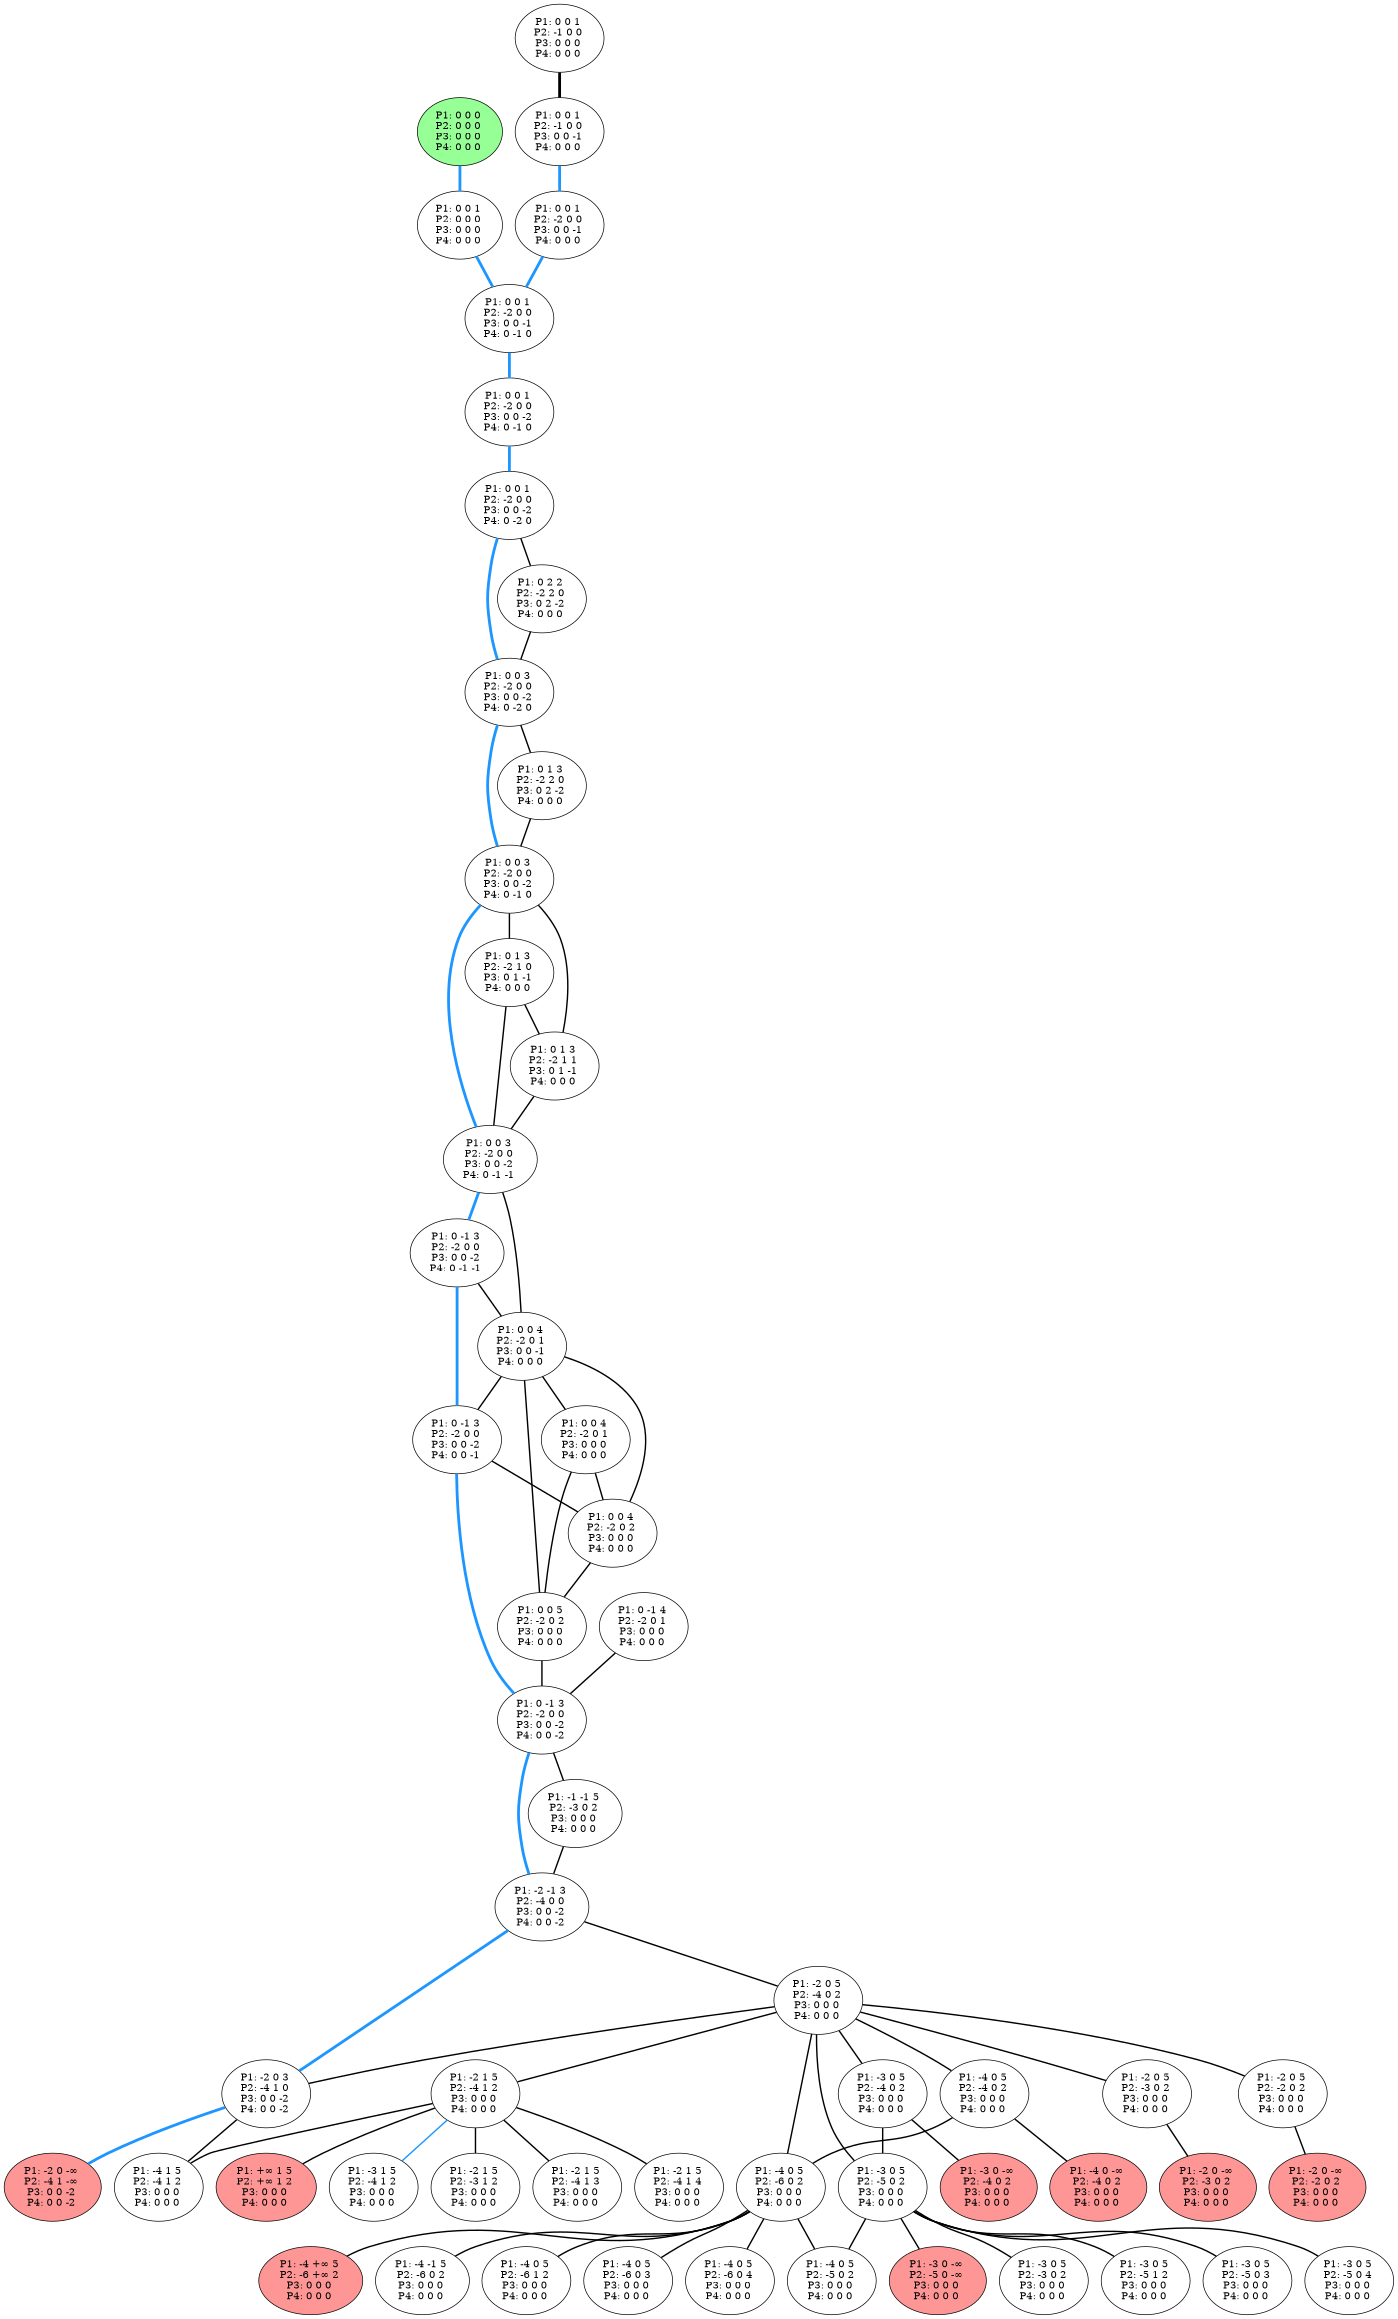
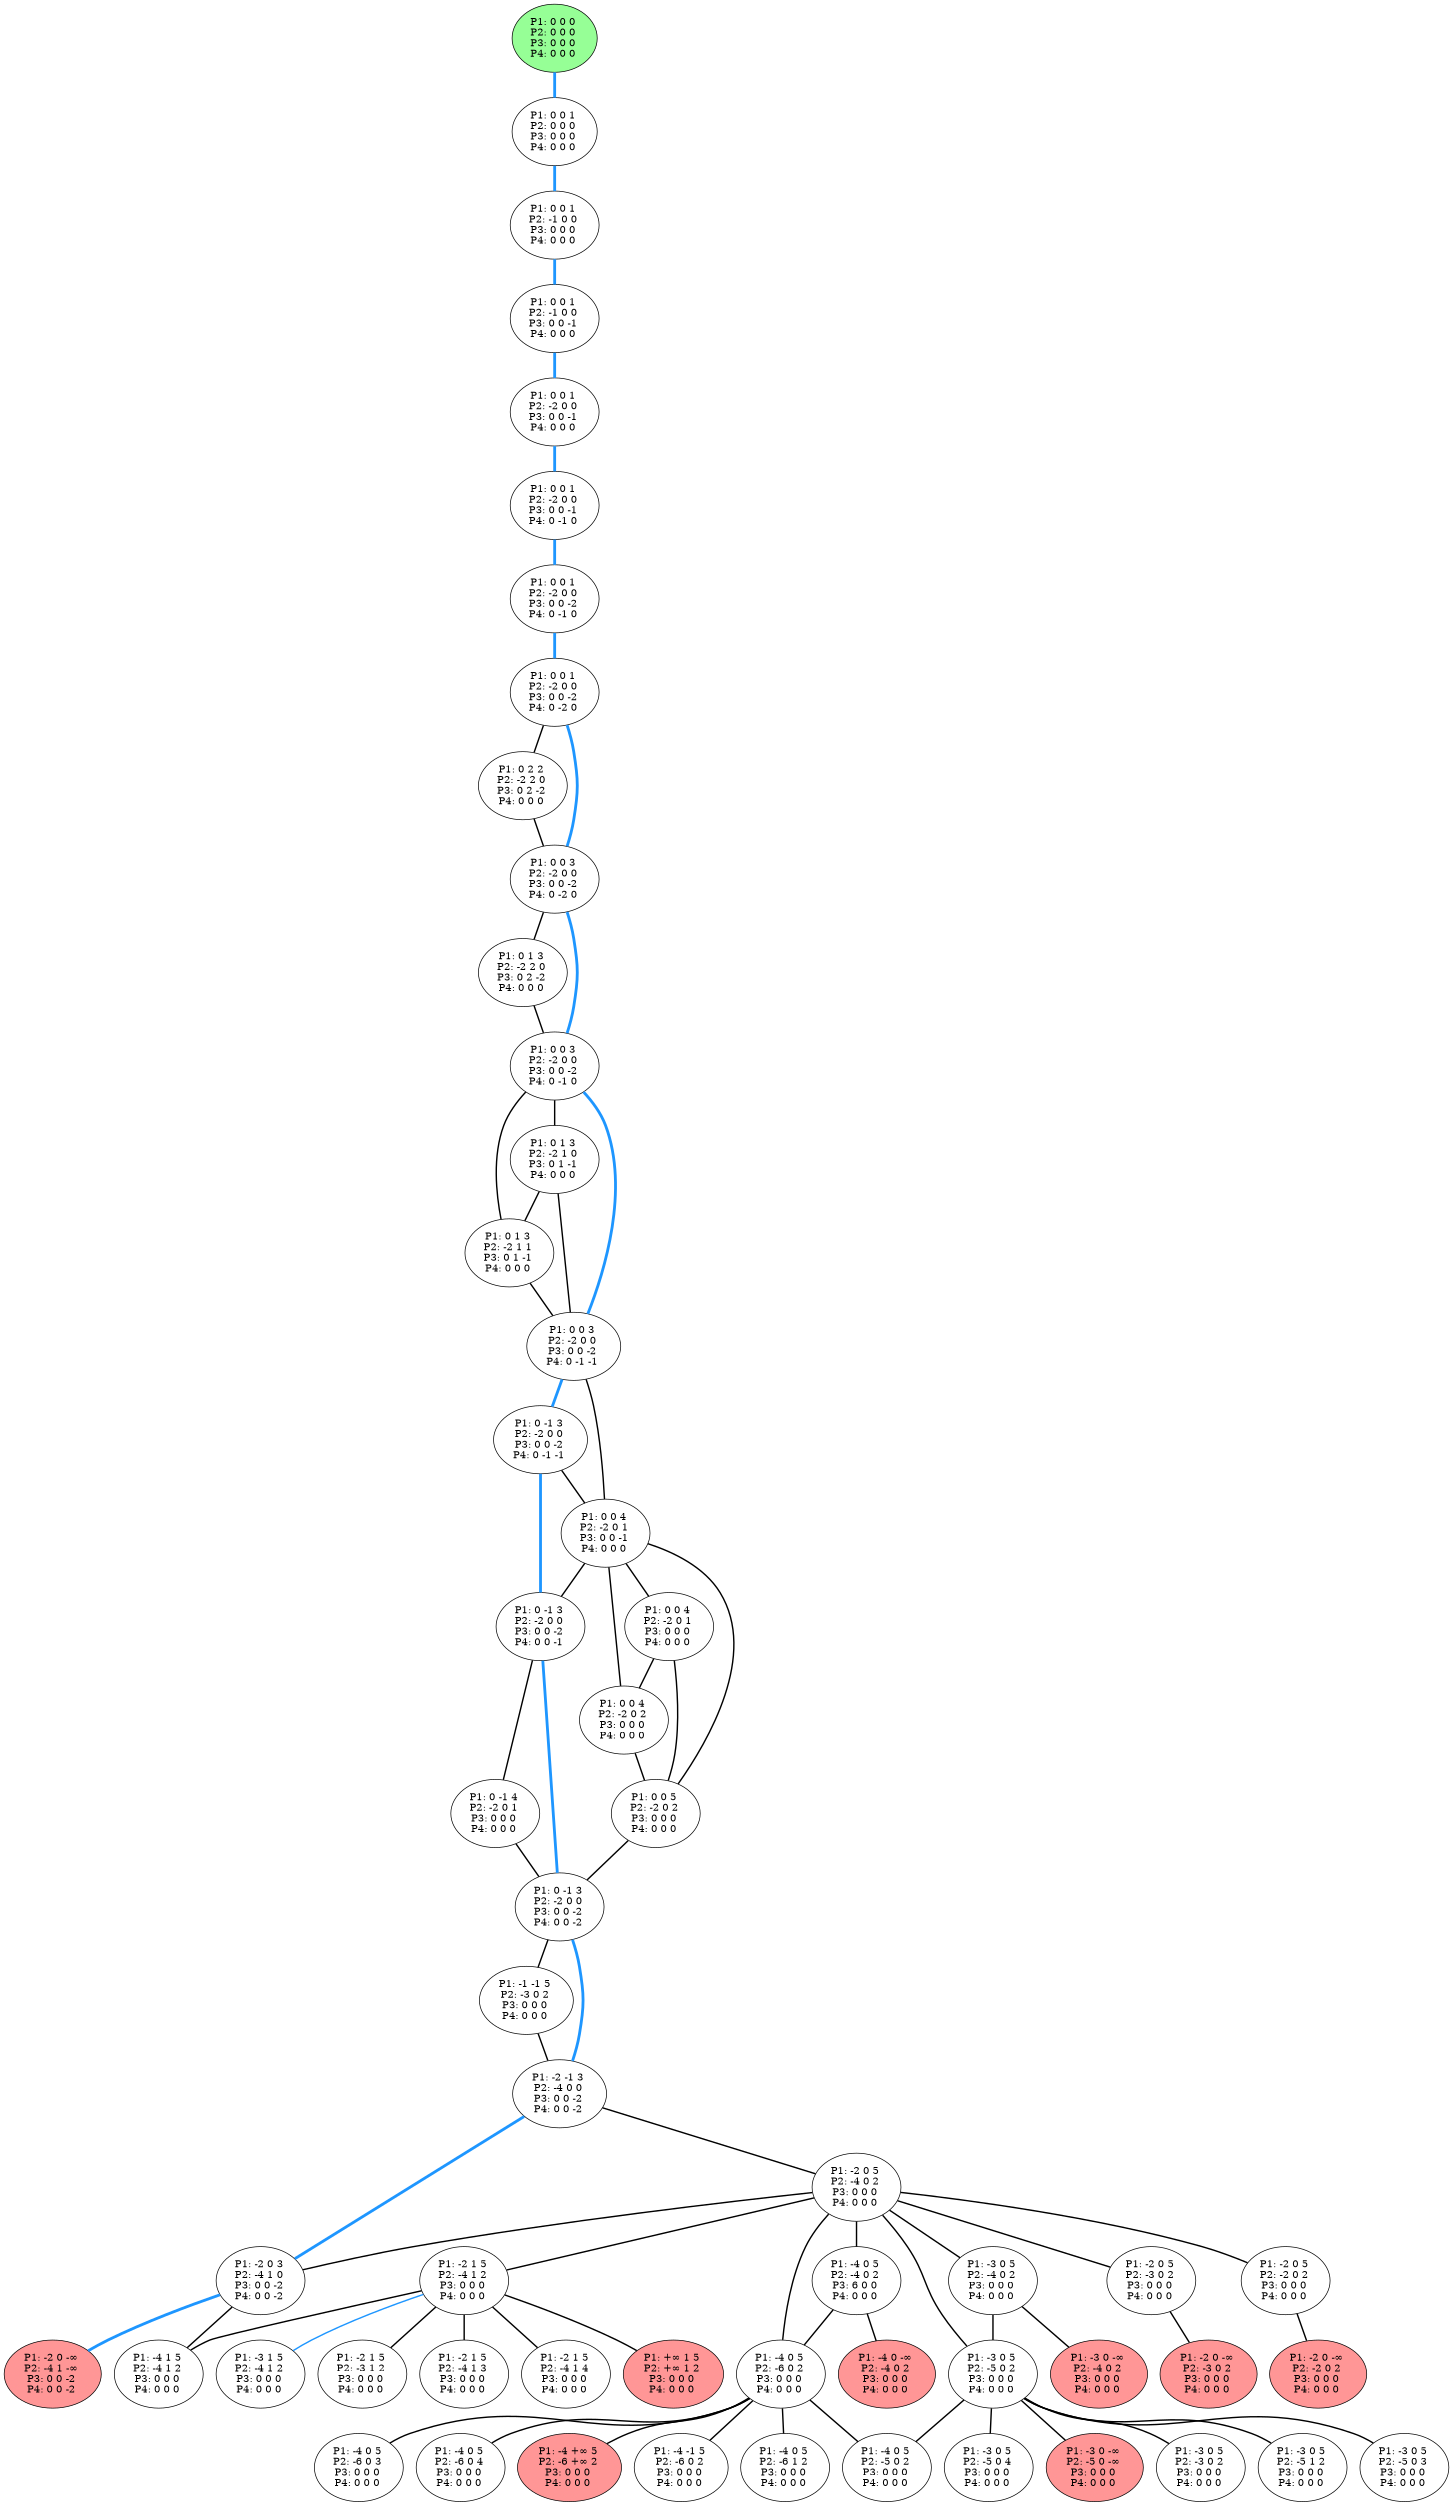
edge "P1: 0 0 1 P2: -1 0 0 P3: 0 0 0 P4: 0 0 0" -- "P1: 0 0 1 P2: -1 0 0 P3: 0 0 -1 P4: 0 0 0": color black -> #1e96ff
edge "P1: 0 0 1 P2: 0 0 0 P3: 0 0 0 P4: 0 0 0" -- "P1: 0 0 1 P2: -2 0 0 P3: 0 0 -1 P4: 0 -1 0": now "P1: 0 0 1 P2: 0 0 0 P3: 0 0 0 P4: 0 0 0" -- "P1: 0 0 1 P2: -1 0 0 P3: 0 0 0 P4: 0 0 0"
edge "P1: 0 -1 3 P2: -2 0 0 P3: 0 0 -2 P4: 0 0 -1" -- "P1: 0 0 4 P2: -2 0 2 P3: 0 0 0 P4: 0 0 0": now "P1: 0 -1 3 P2: -2 0 0 P3: 0 0 -2 P4: 0 0 -1" -- "P1: 0 -1 4 P2: -2 0 1 P3: 0 0 0 P4: 0 0 0"
node "P1: -4 0 5 P2: -4 0 2 P3: 0 0 0 P4: 0 0 0": label "P1: -4 0 5 P2: -4 0 2 P3: 0 0 0 P4: 0 0 0" -> "P1: -4 0 5 P2: -4 0 2 P3: 6 0 0 P4: 0 0 0"
